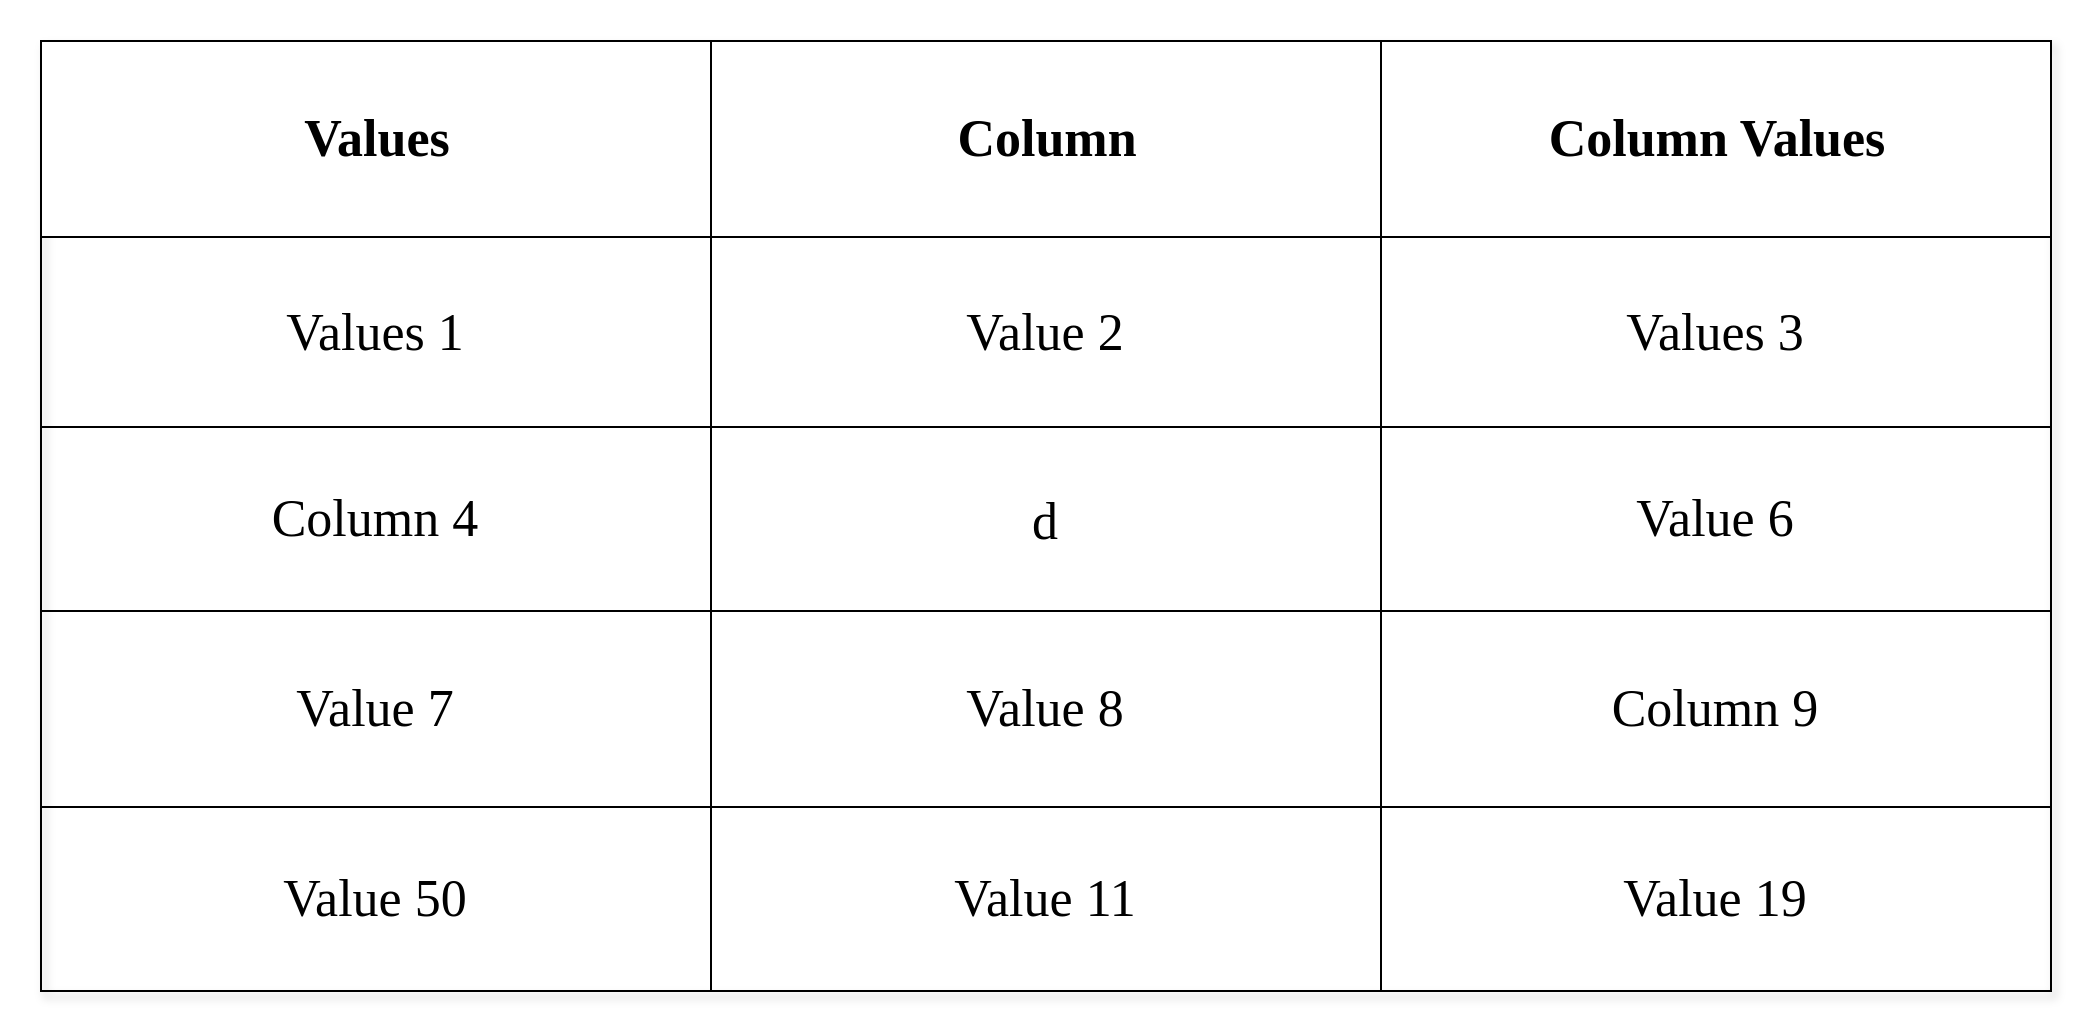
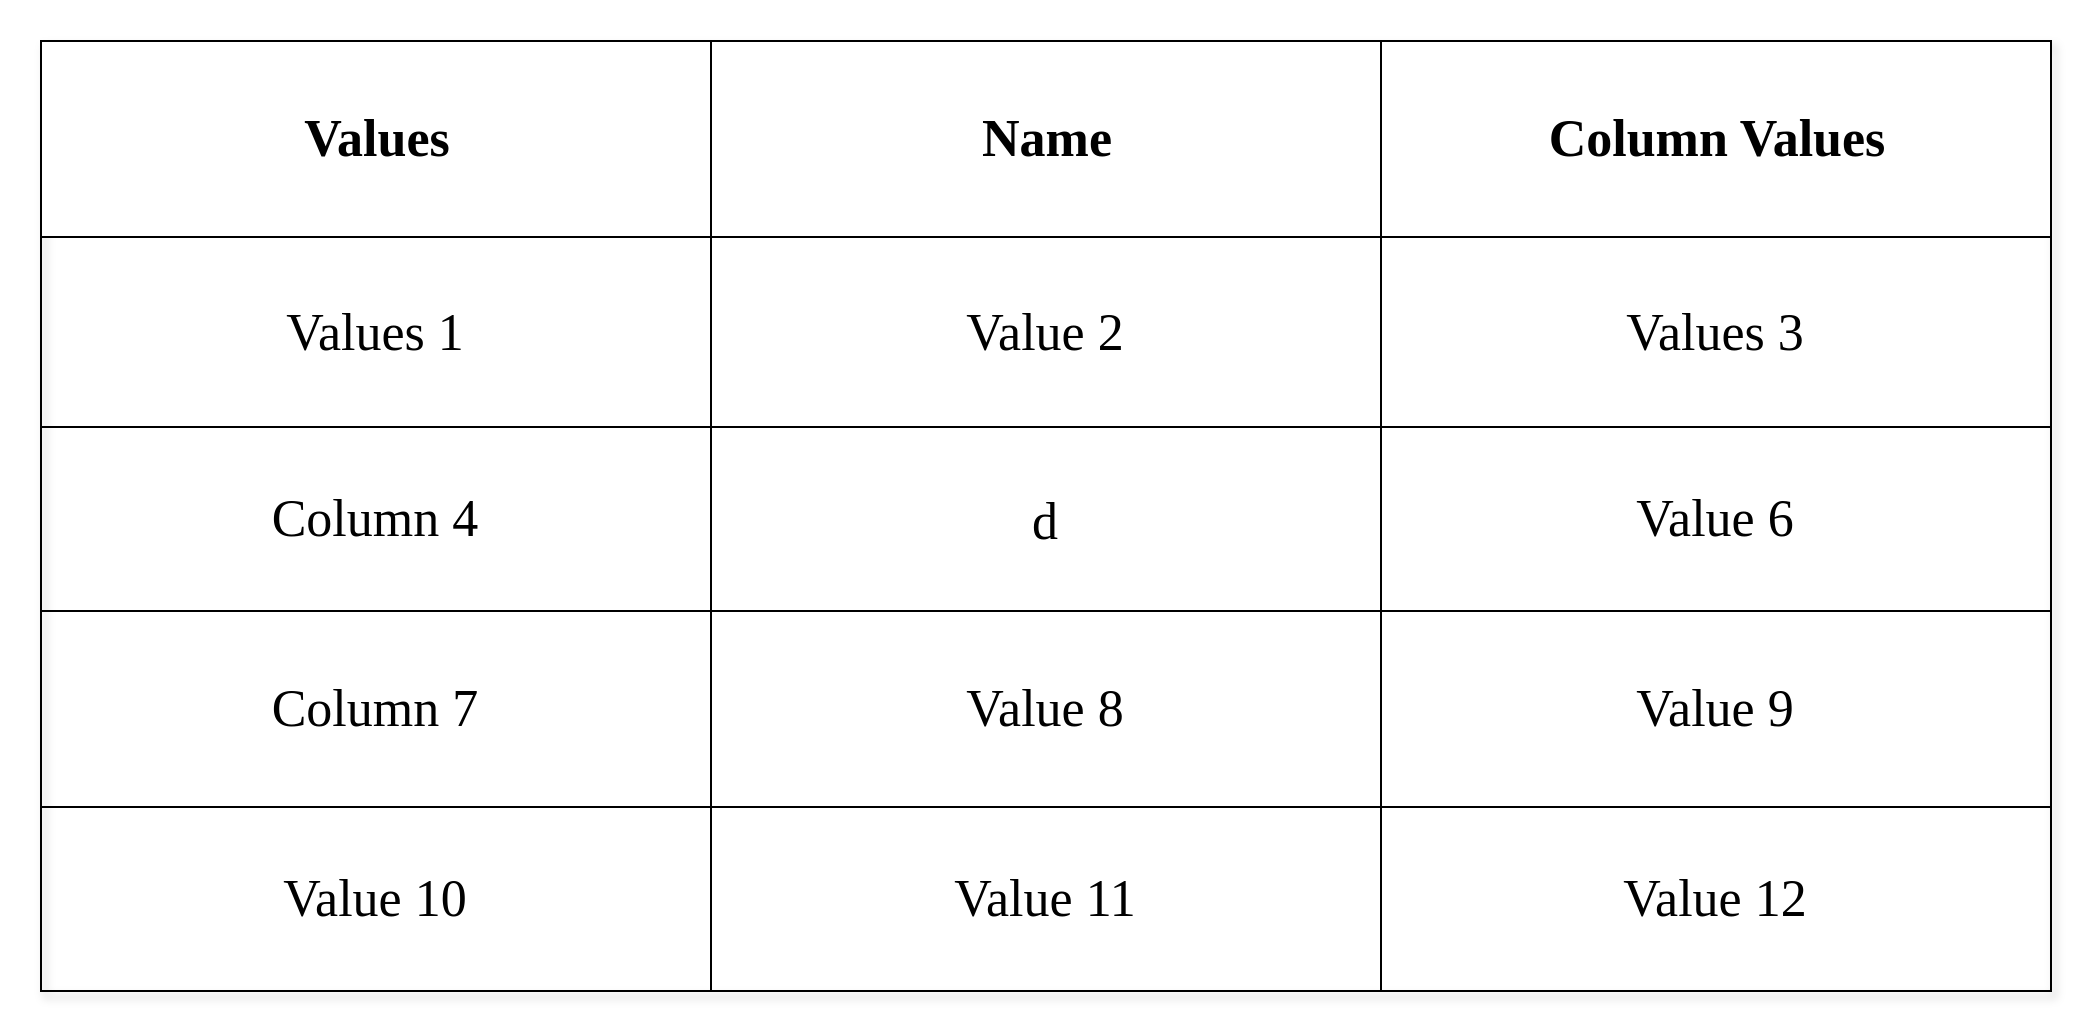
node "Column": label "Column" -> "Name"
node "Value 7": label "Value 7" -> "Column 7"
node "Column 9": label "Column 9" -> "Value 9"
node "Value 50": label "Value 50" -> "Value 10"
node "Value 19": label "Value 19" -> "Value 12"
